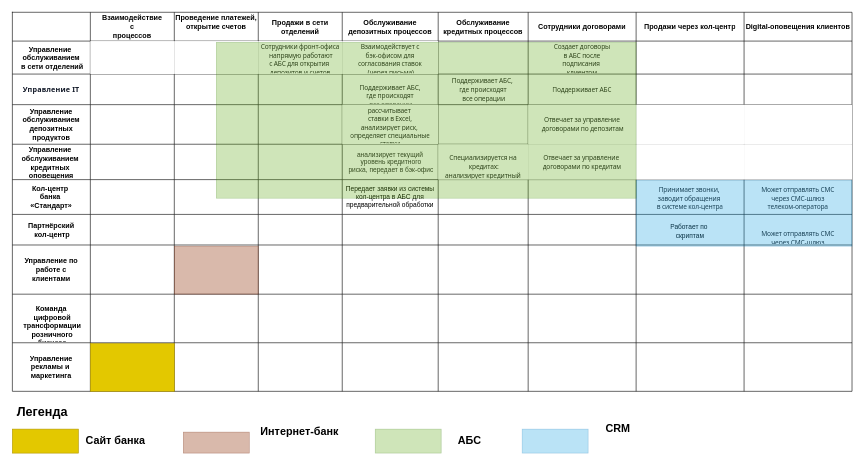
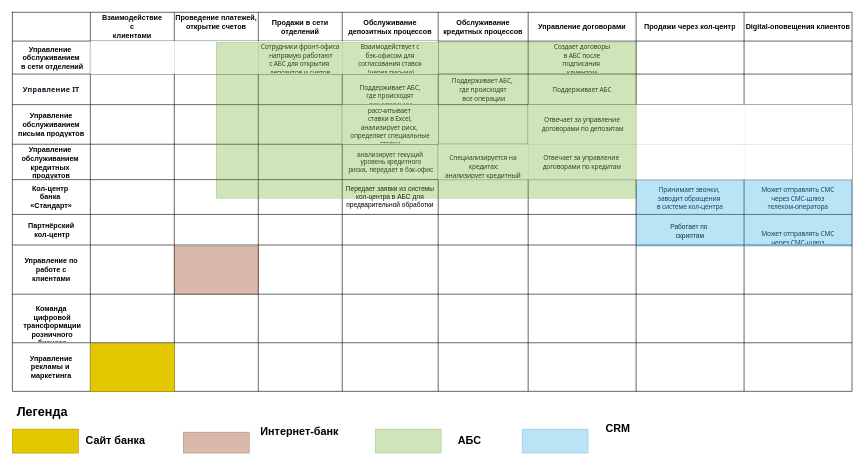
node "Взаимодействие с процессов": label "Взаимодействие с процессов" -> "Взаимодействие с клиентами"
node "Сотрудники договорами": label "Сотрудники договорами" -> "Управление договорами"
node "Управление обслуживанием депозитных продуктов": label "Управление обслуживанием депозитных продуктов" -> "Управление обслуживанием письма продуктов"
node "Управление обслуживанием кредитных оповещения": label "Управление обслуживанием кредитных оповещения" -> "Управление обслуживанием кредитных продуктов"
